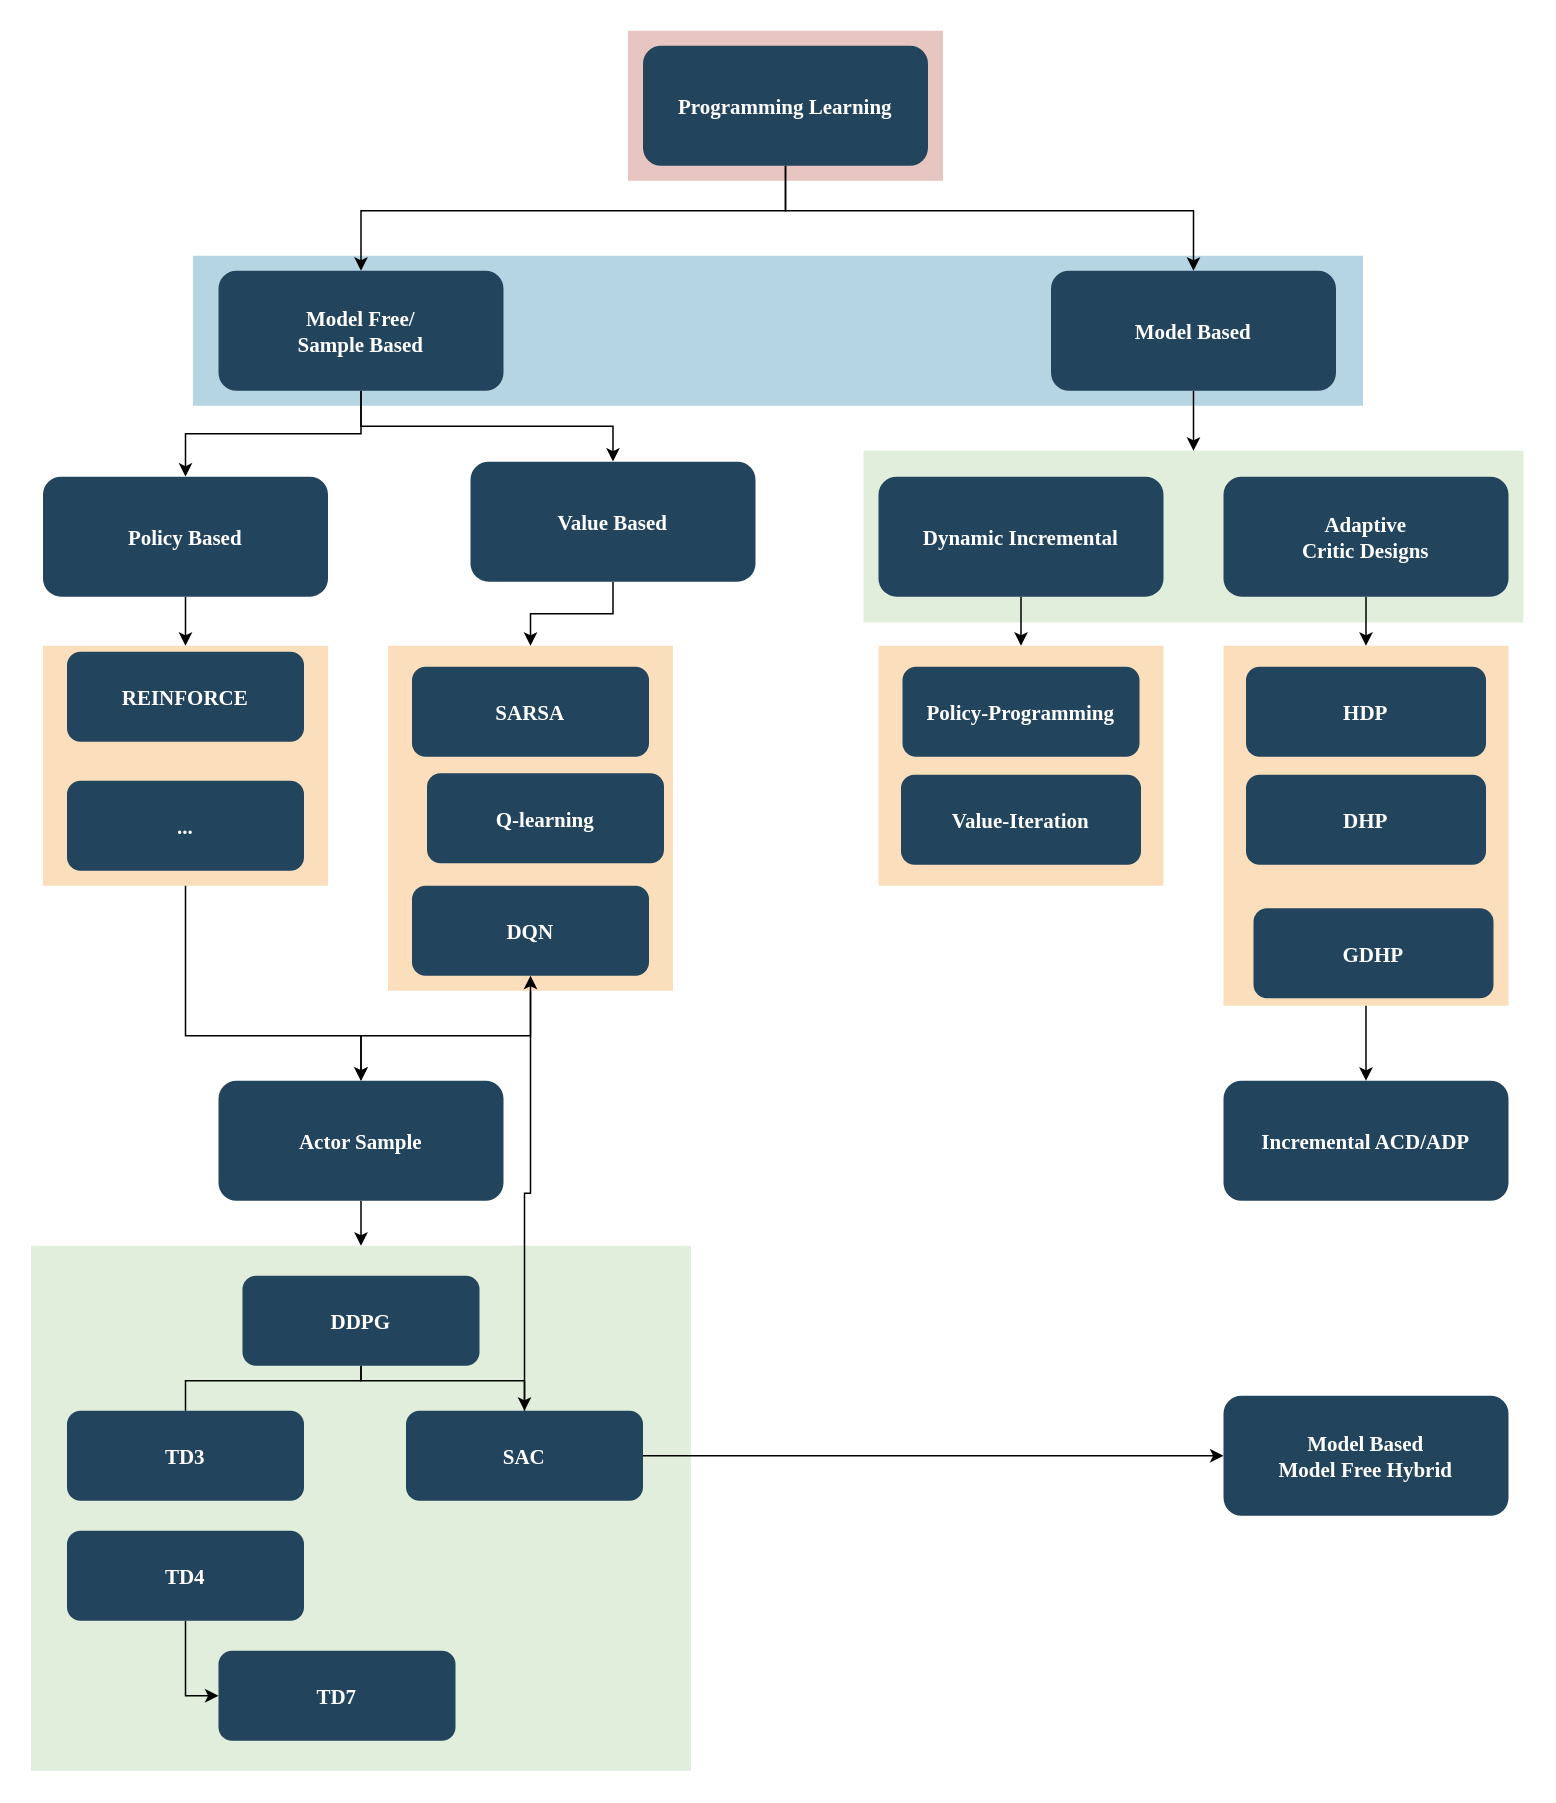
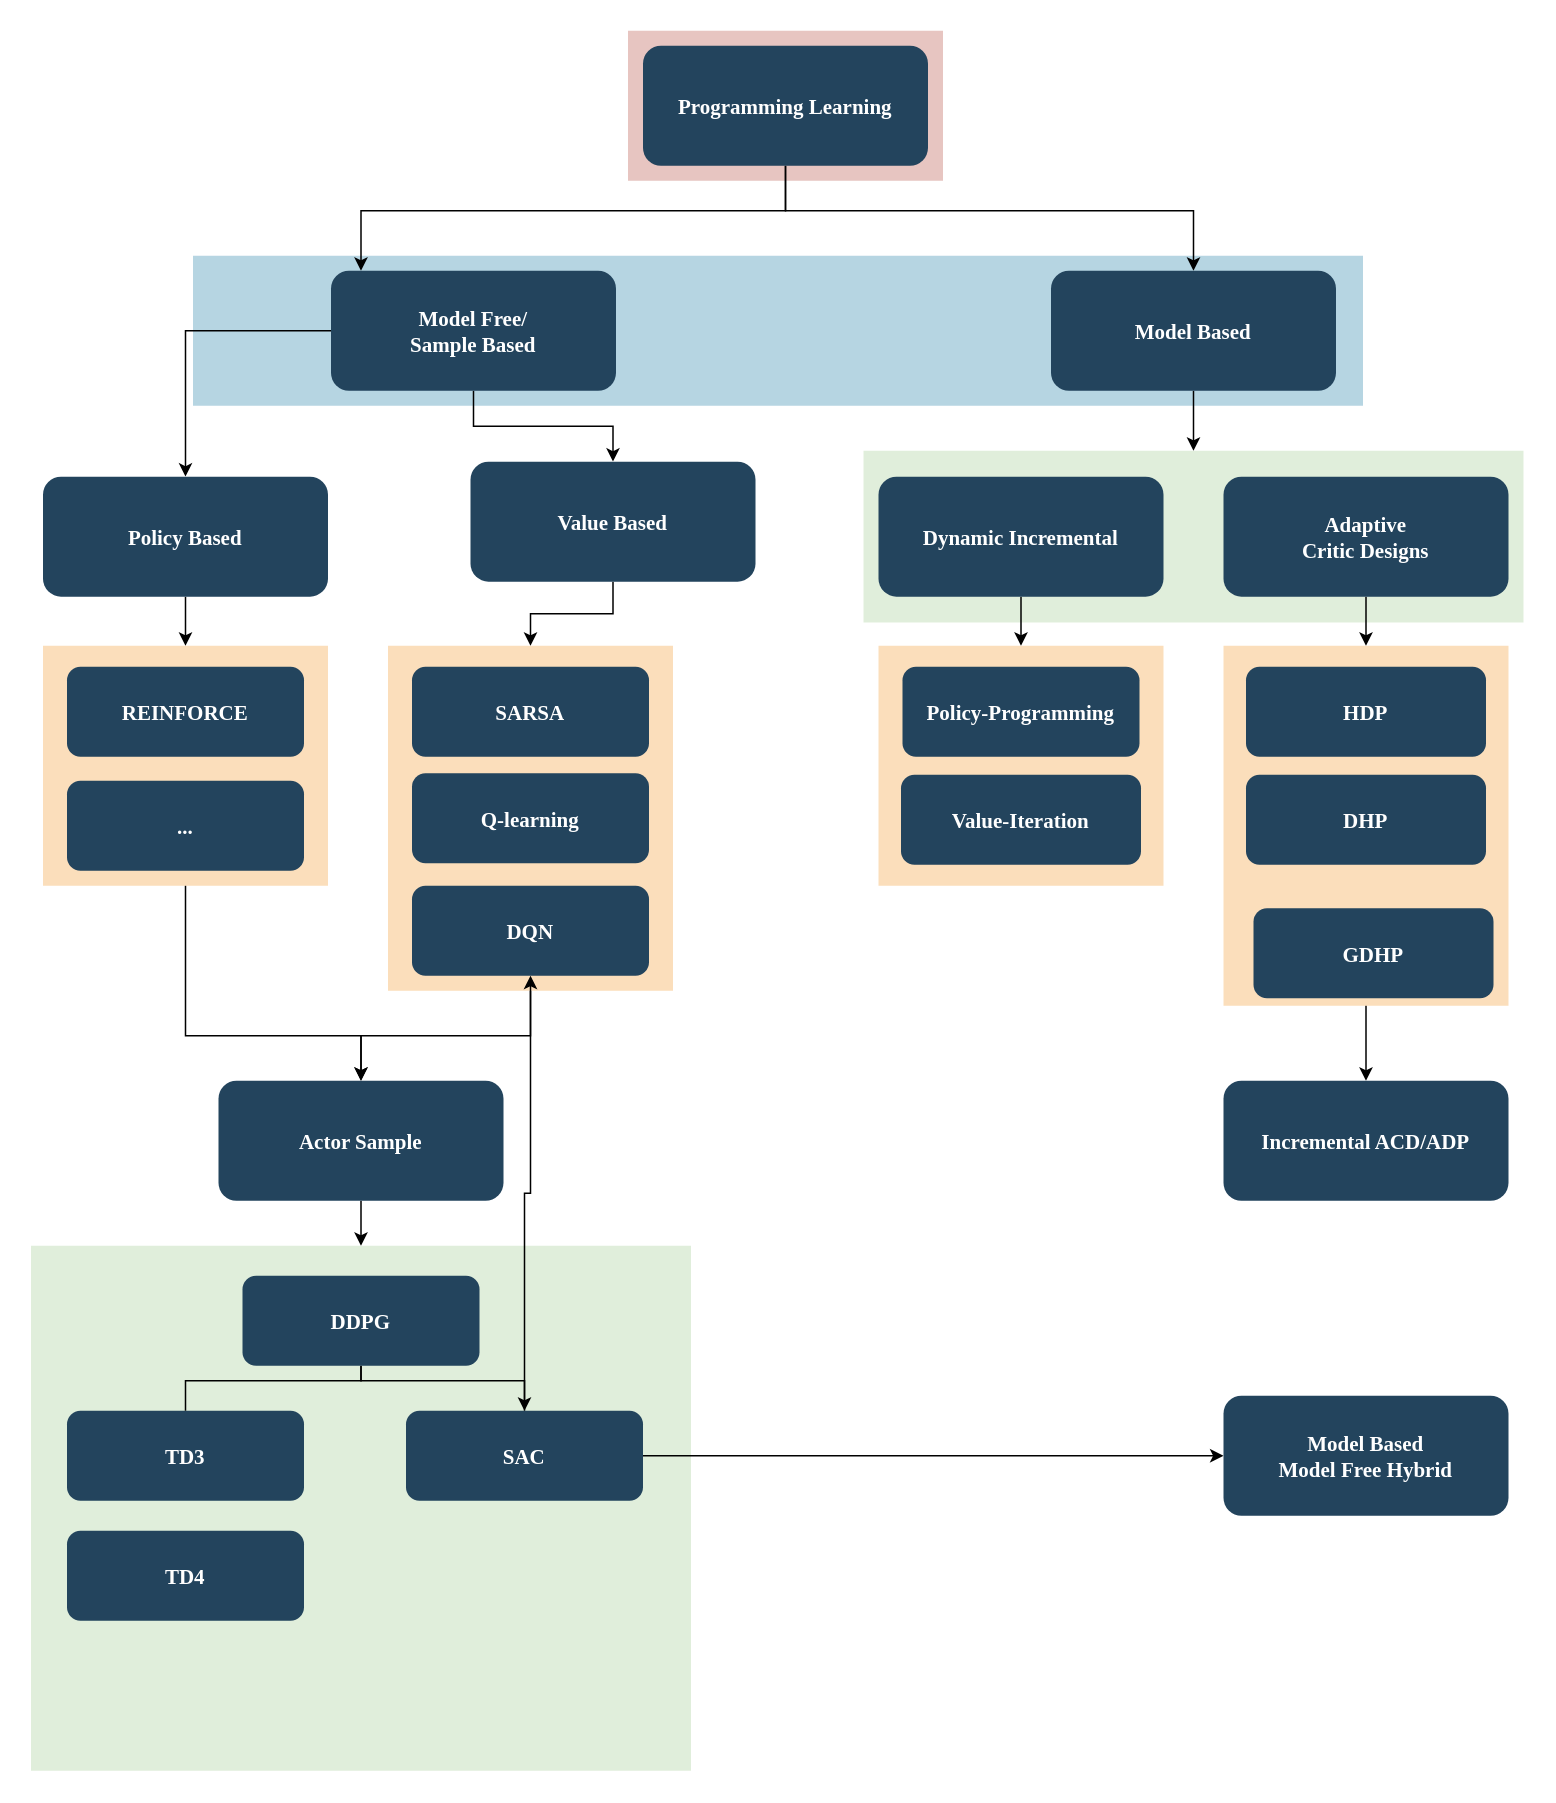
node "Model Free/ Sample Based": moved (361, 331) -> (473, 331)
node "REINFORCE": moved (185, 697) -> (185, 712)
node "Q-learning": moved (545, 818) -> (530, 818)
edge "TD4" -> "TD7": removed
node "TD7": removed
